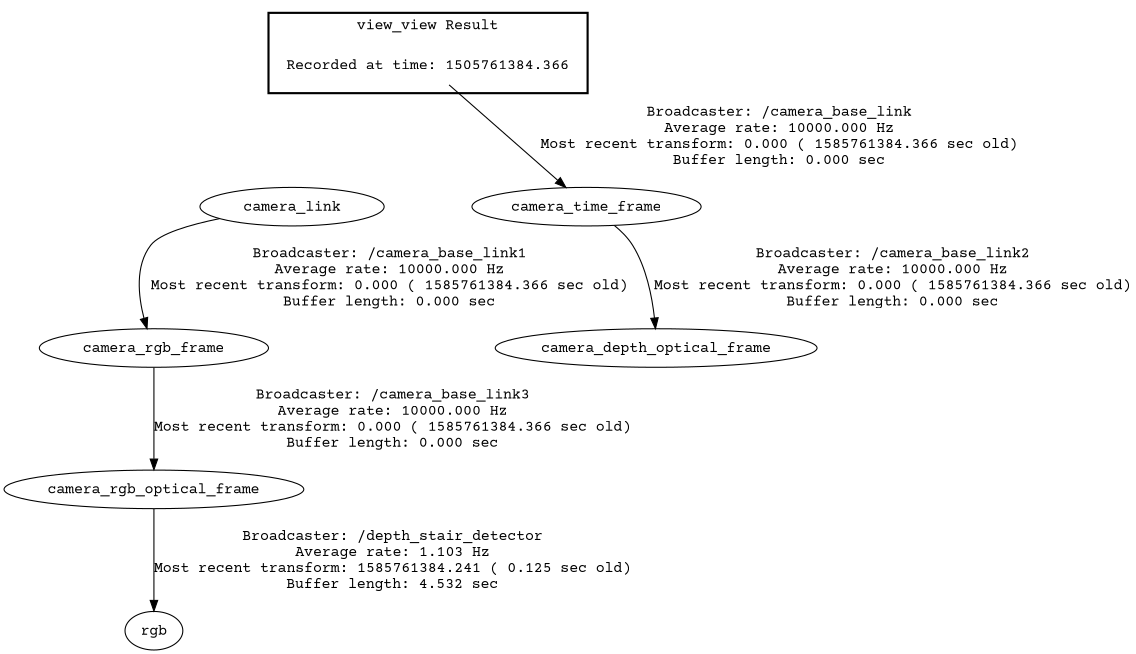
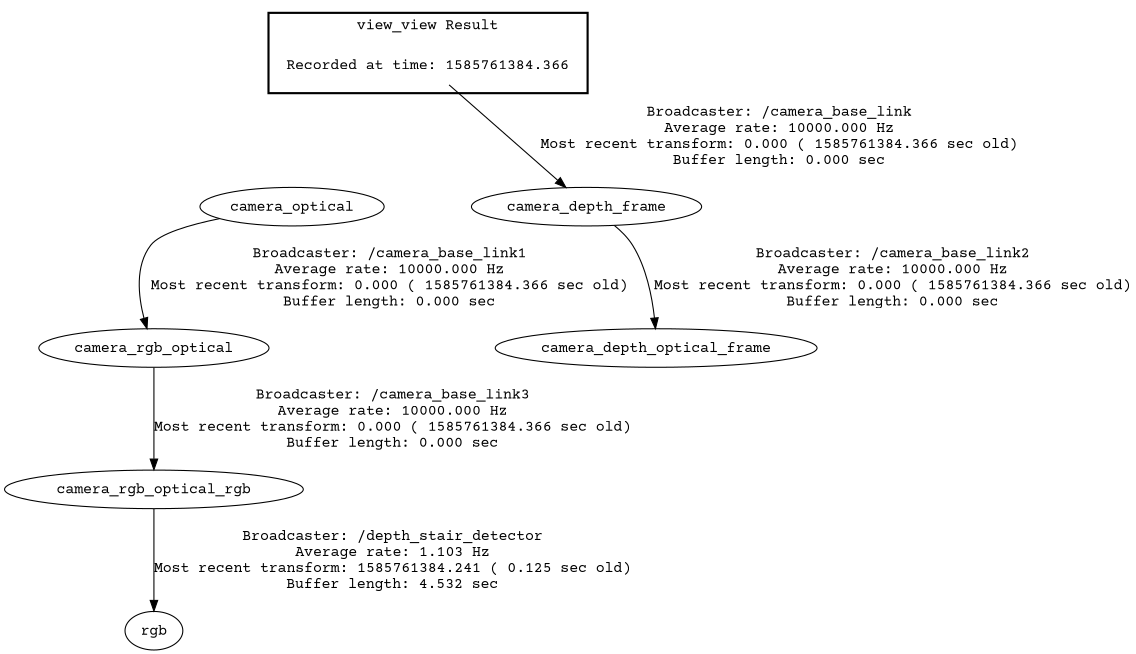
node "Recorded at time: 1505761384.366": label "Recorded at time: 1505761384.366" -> "Recorded at time: 1585761384.366"
node "camera_link": label "camera_link" -> "camera_optical"
node "camera_time_frame": label "camera_time_frame" -> "camera_depth_frame"
node "camera_rgb_frame": label "camera_rgb_frame" -> "camera_rgb_optical"
node "camera_rgb_optical_frame": label "camera_rgb_optical_frame" -> "camera_rgb_optical_rgb"
